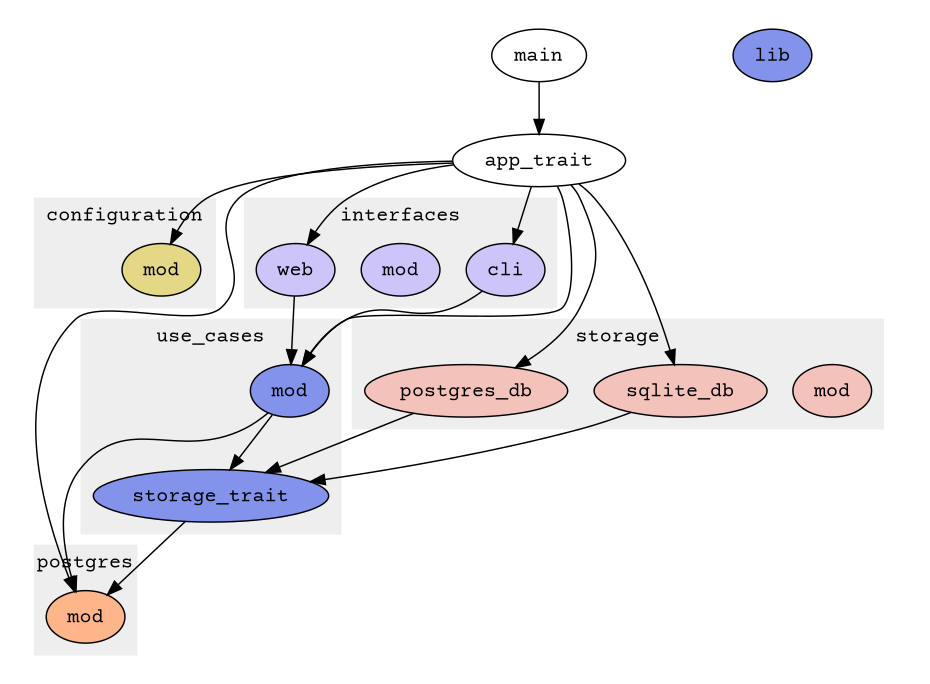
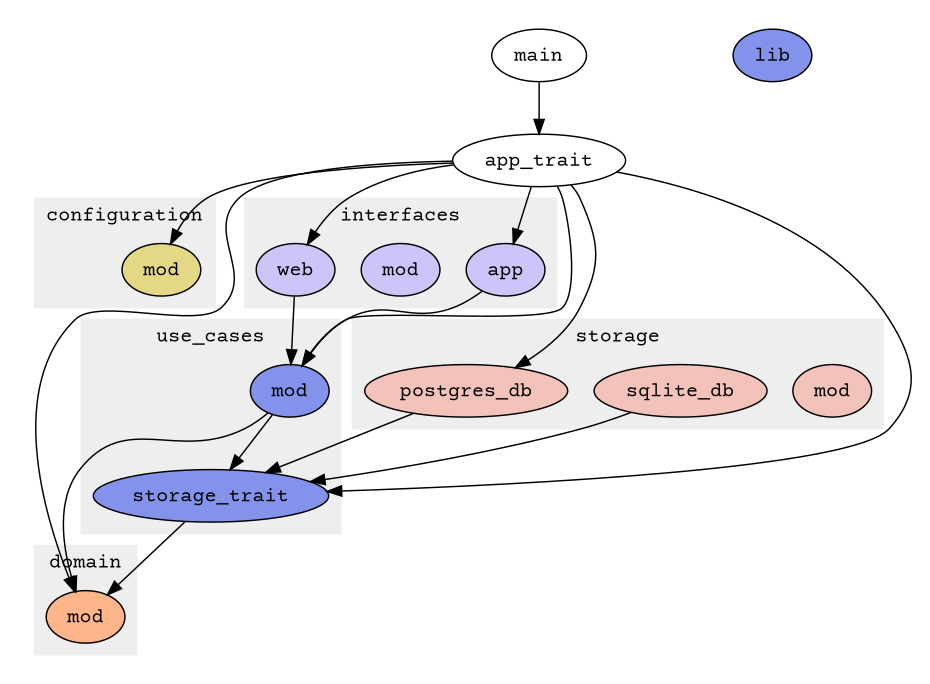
edge "app_trait" -> "sqlite_db": now "app_trait" -> "storage_trait"
node "cli": label "cli" -> "app"
cluster "postgres": label "postgres" -> "domain"
